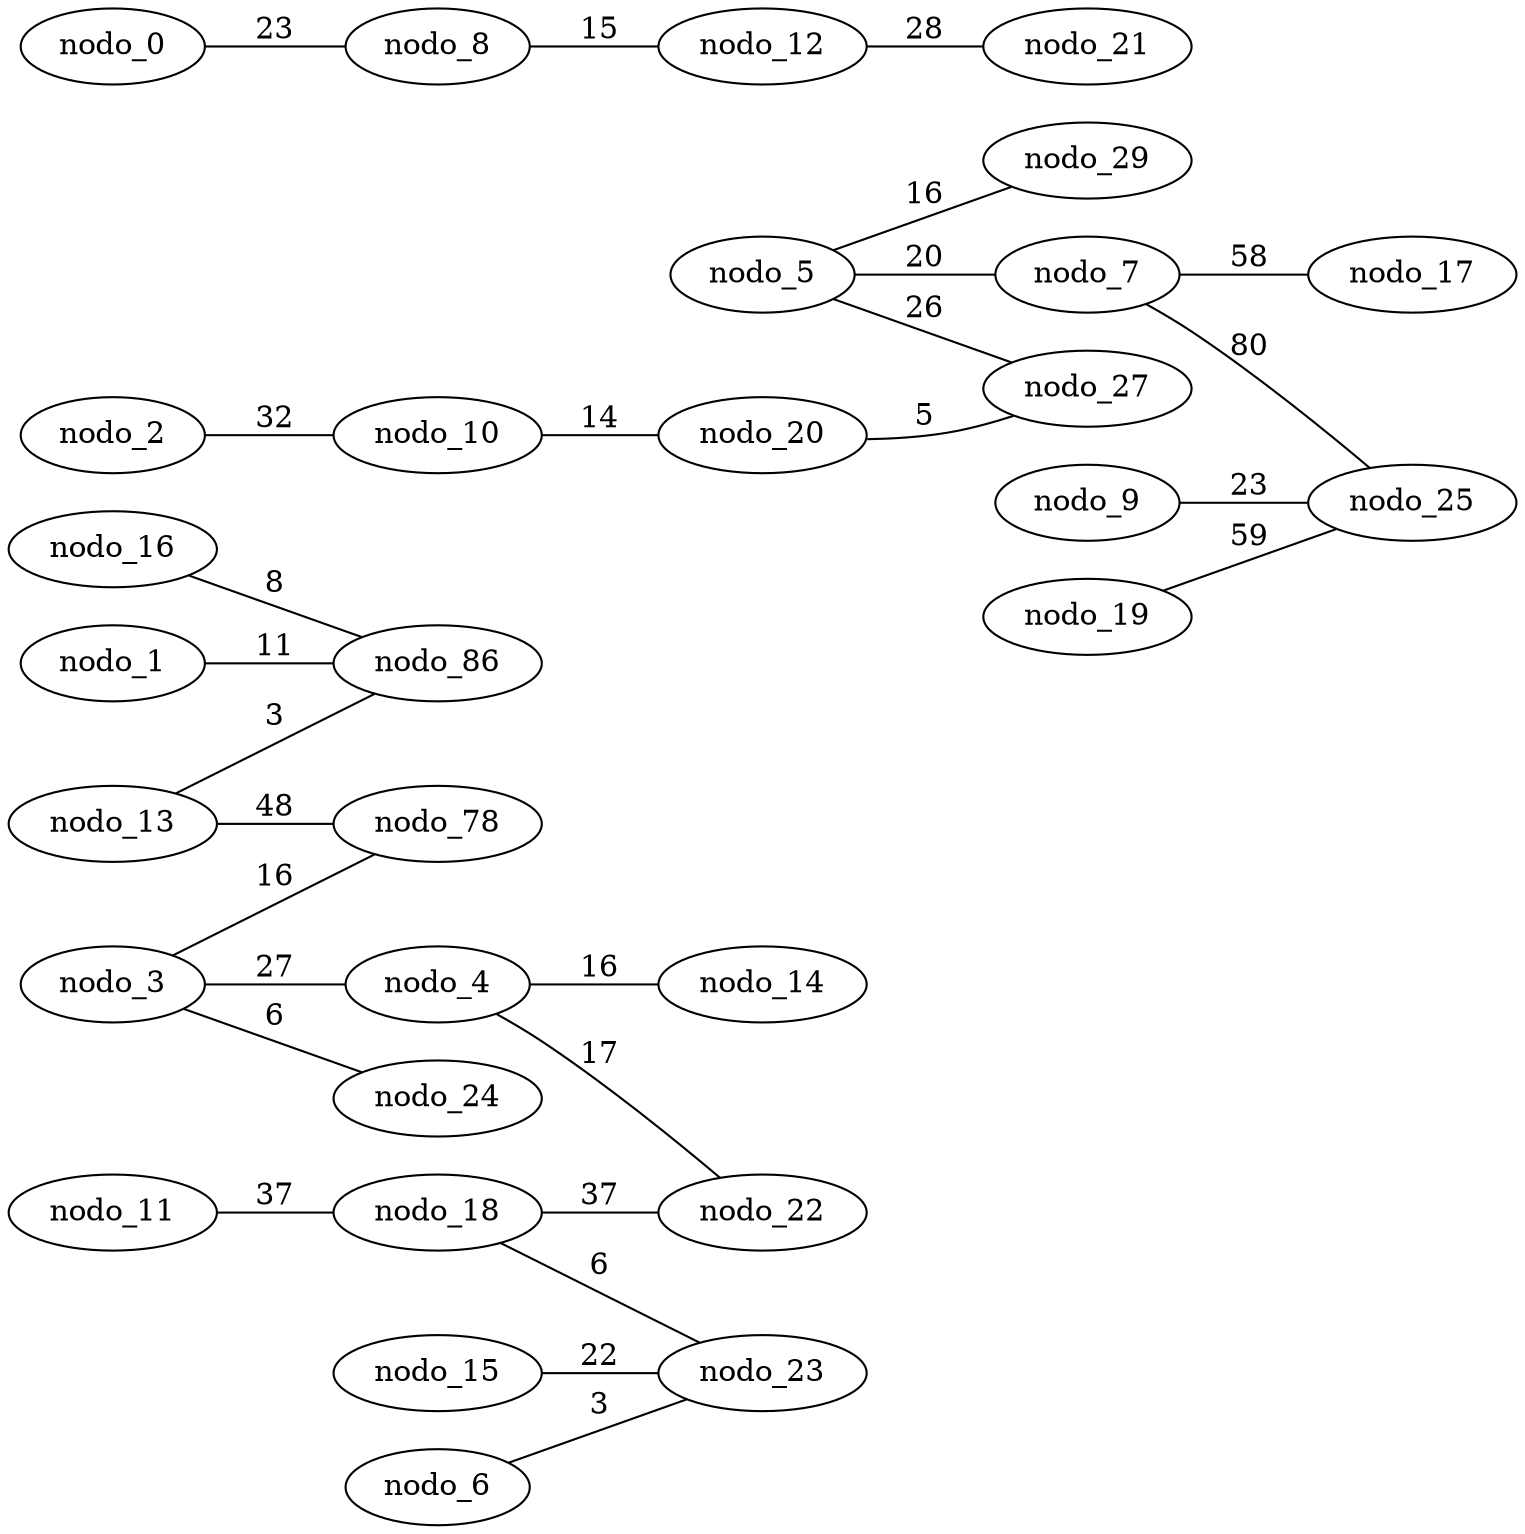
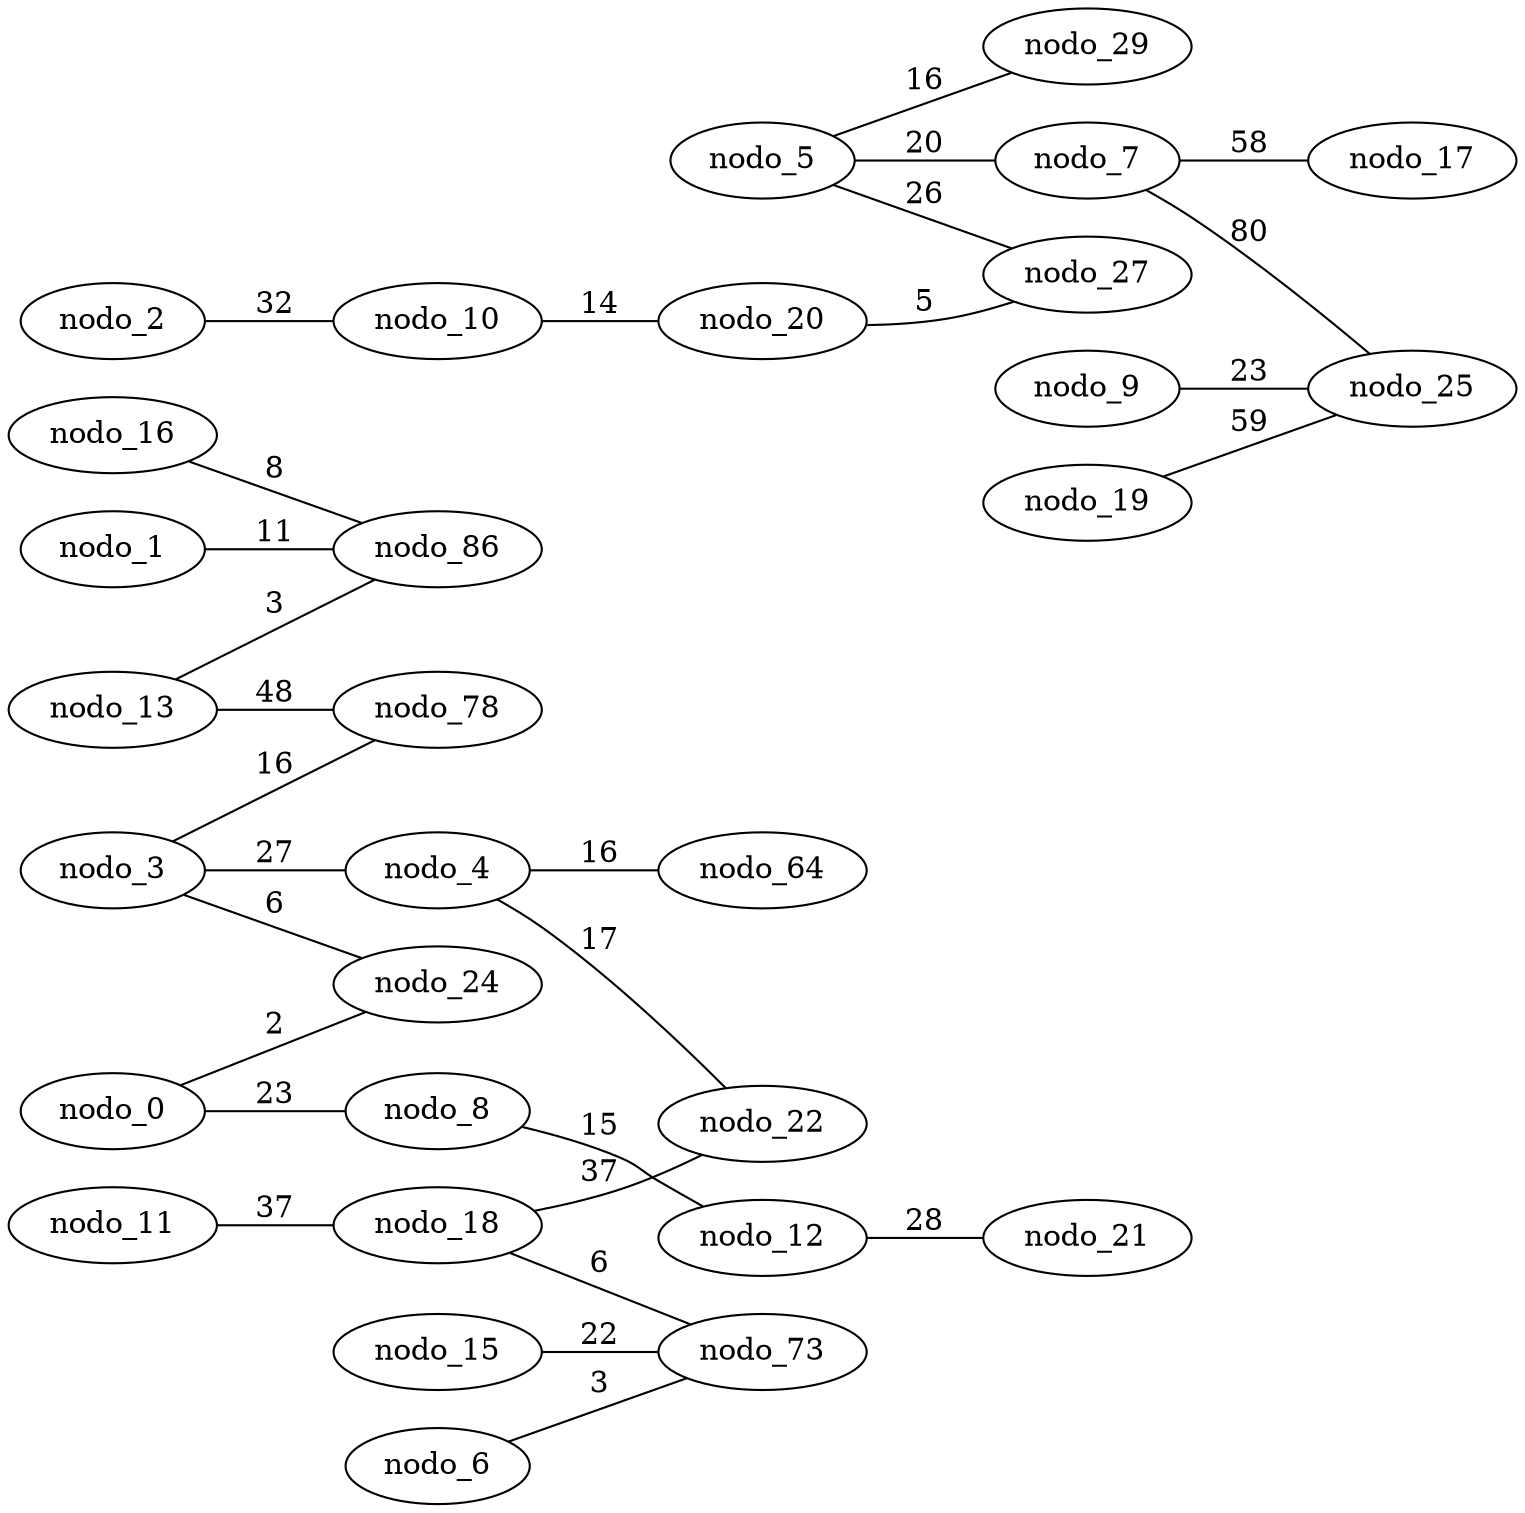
node "nodo_14": label "nodo_14" -> "nodo_64"
edge "nodo_24" -- "nodo_0": added, label "2"
node "nodo_23": label "nodo_23" -> "nodo_73"
